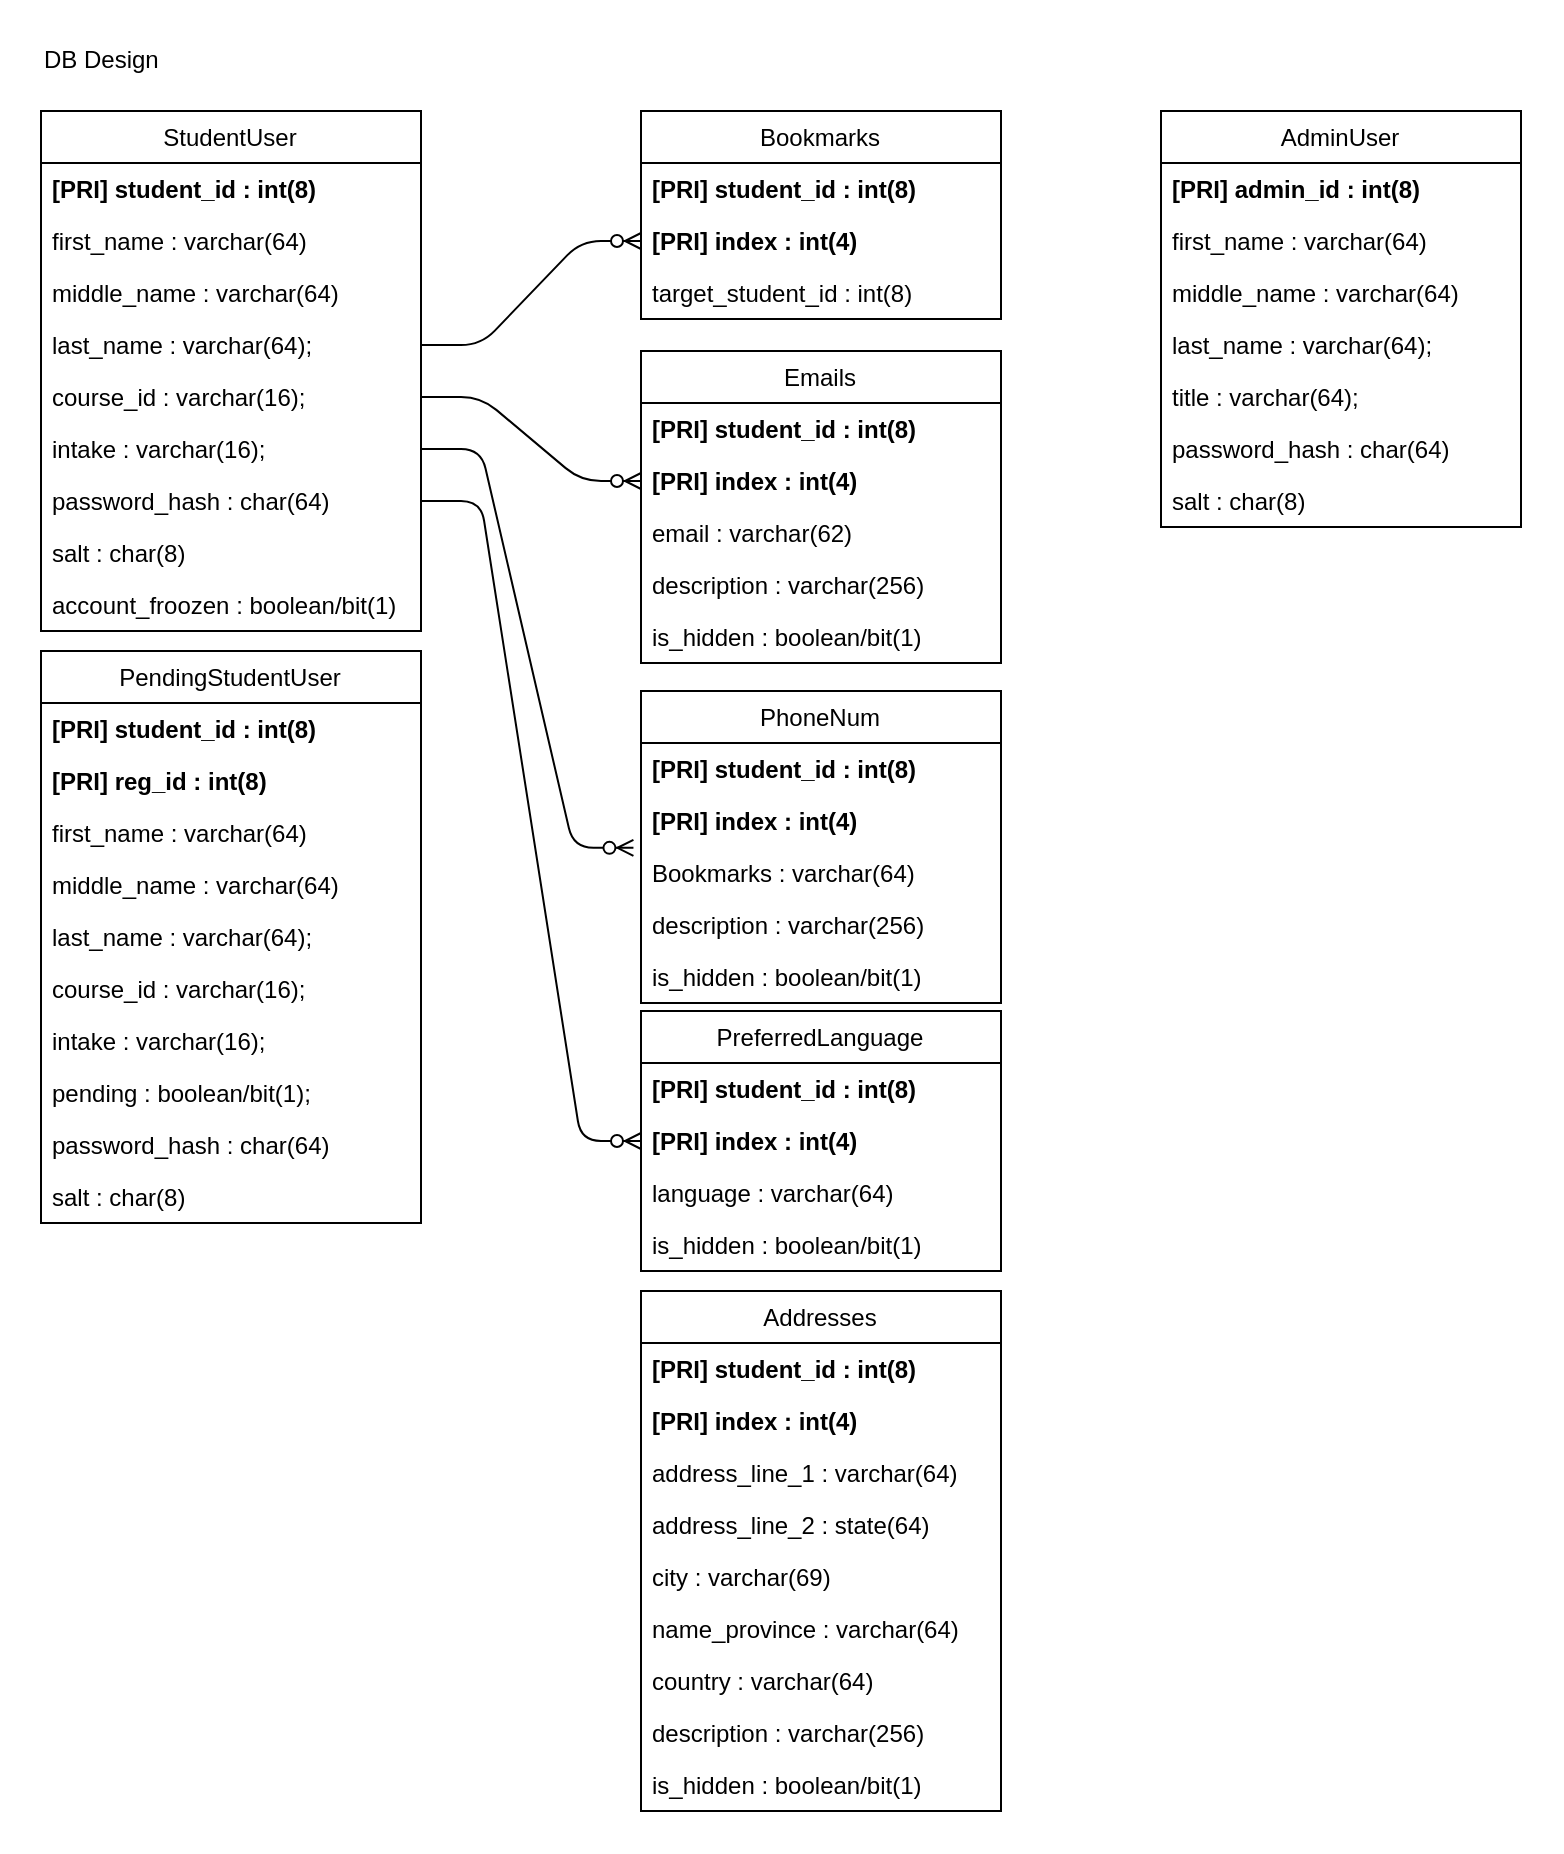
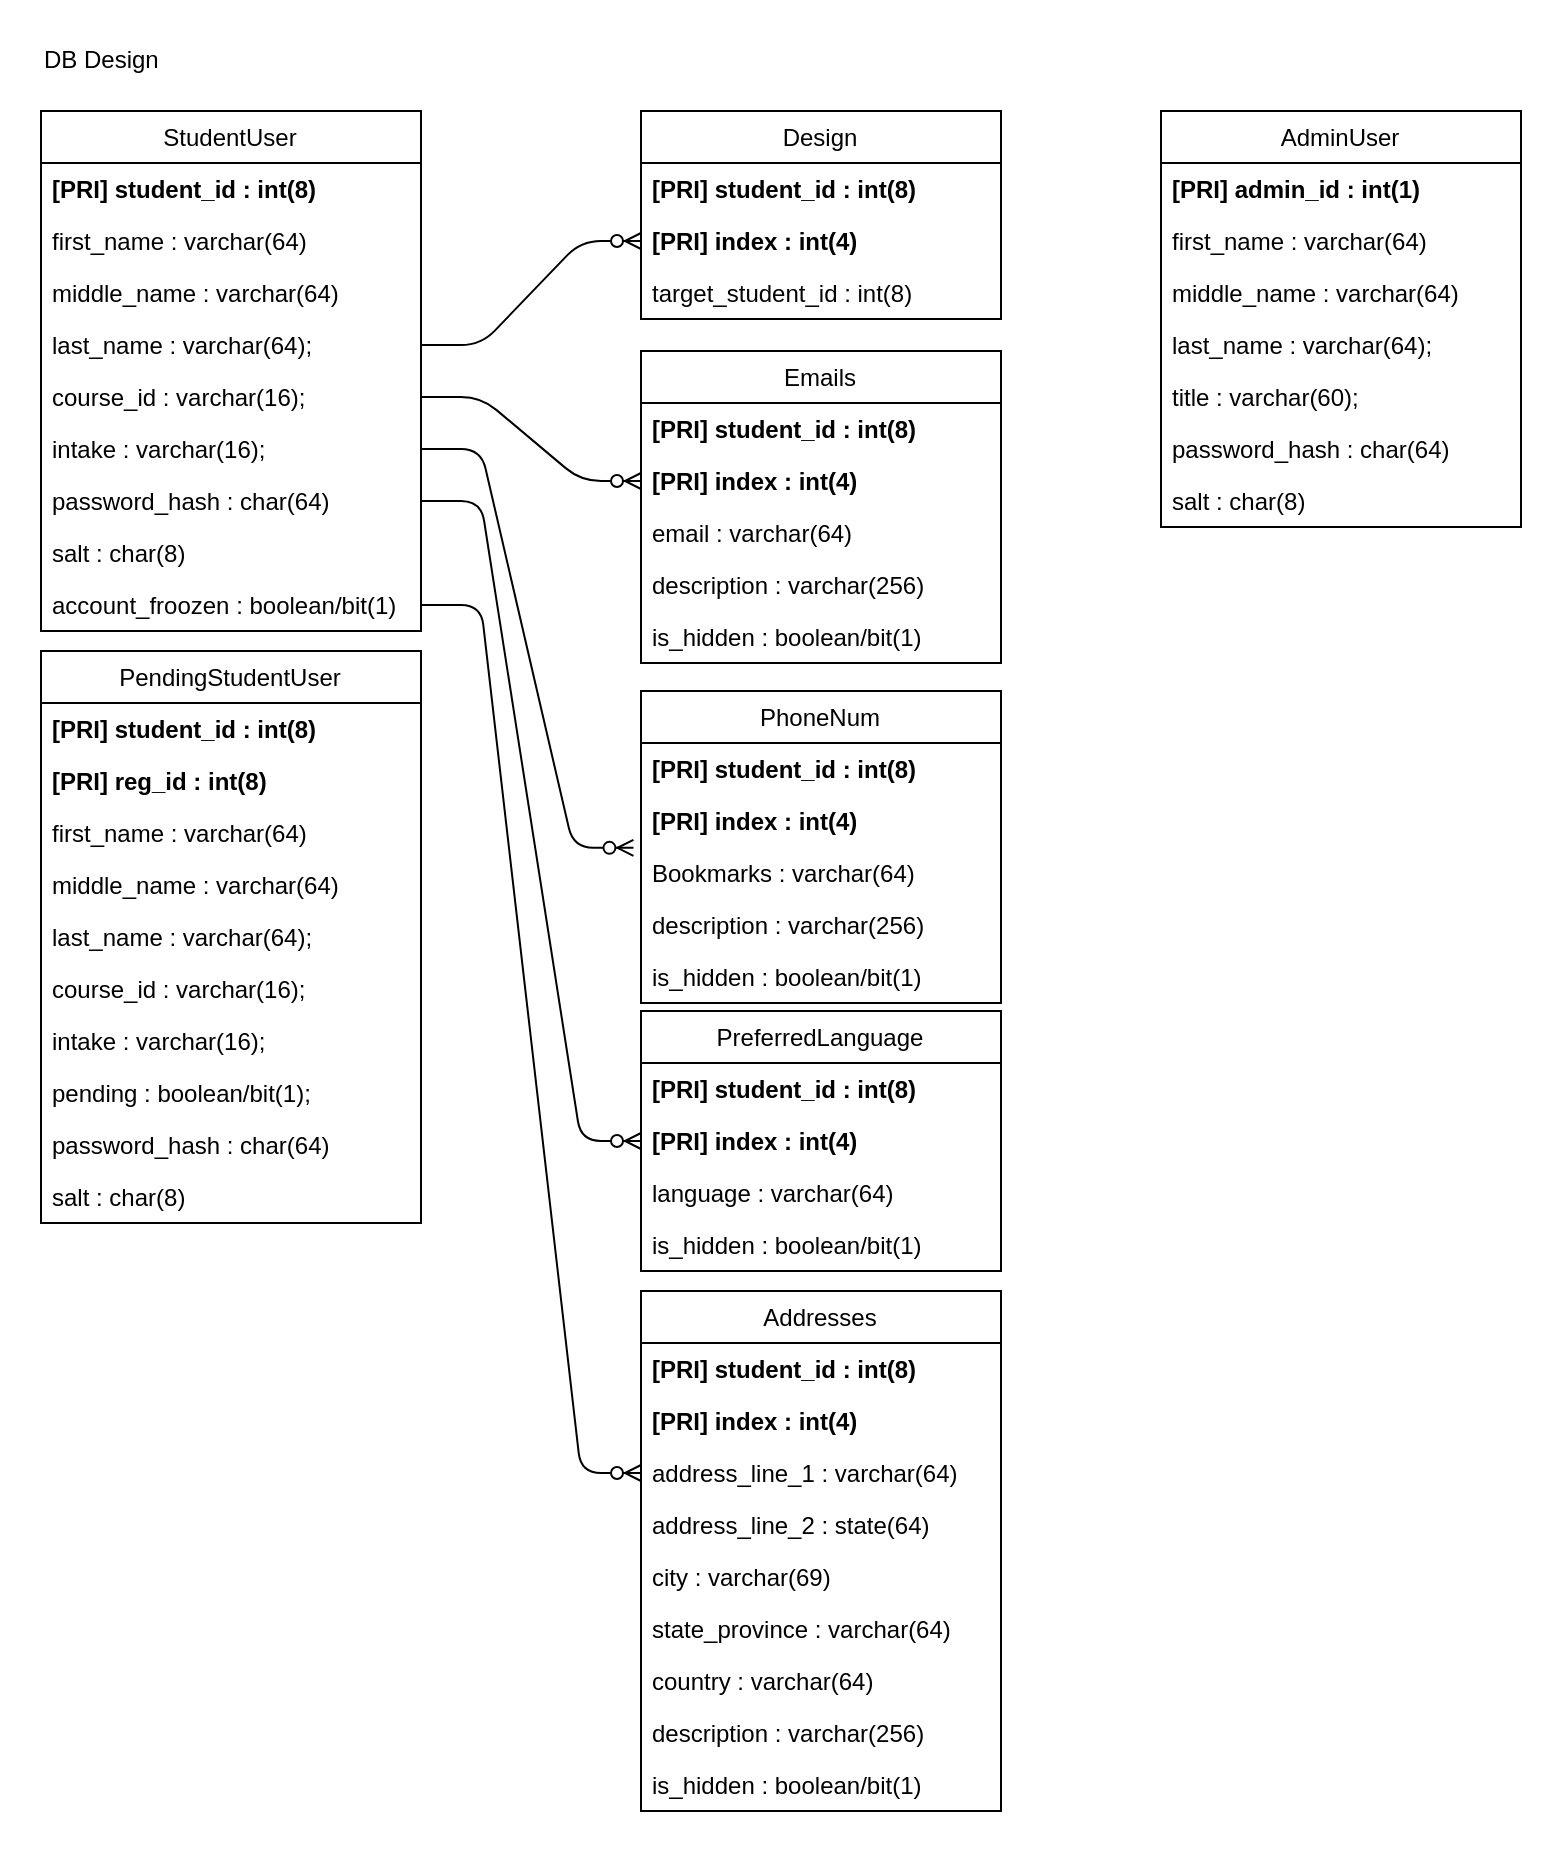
node "Bookmarks": label "Bookmarks" -> "Design"
node "[PRI] admin_id : int(8)": label "[PRI] admin_id : int(8)" -> "[PRI] admin_id : int(1)"
node "title : varchar(64);": label "title : varchar(64);" -> "title : varchar(60);"
node "email : varchar(62)": label "email : varchar(62)" -> "email : varchar(64)"
edge "account_froozen : boolean/bit(1)" -> "address_line_1 : varchar(64)": added
node "name_province : varchar(64)": label "name_province : varchar(64)" -> "state_province : varchar(64)"
